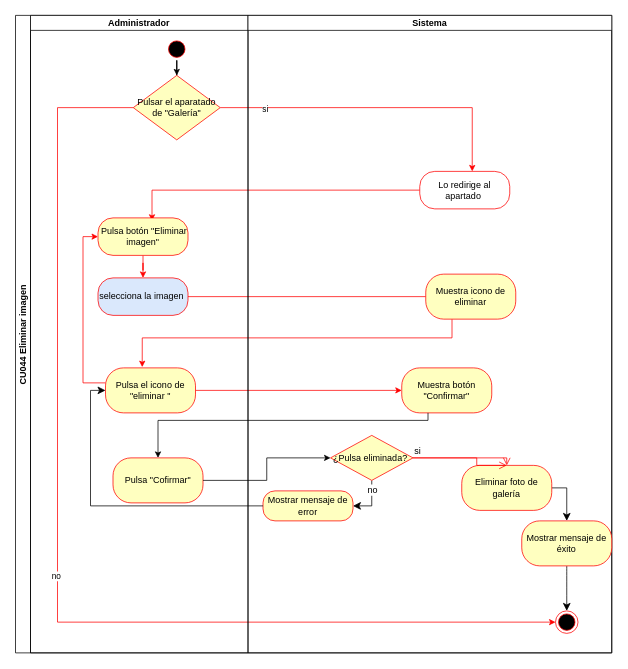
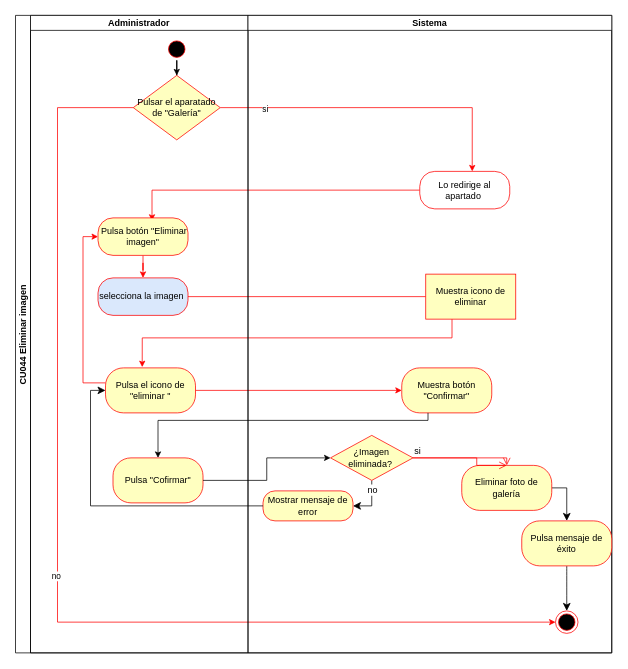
node "Muestra icono de eliminar": shape rounded rectangle -> rectangle
node "¿Pulsa eliminada?": label "¿Pulsa eliminada?" -> "¿Imagen eliminada?"
node "Mostrar mensaje de éxito": label "Mostrar mensaje de éxito" -> "Pulsa mensaje de éxito"
